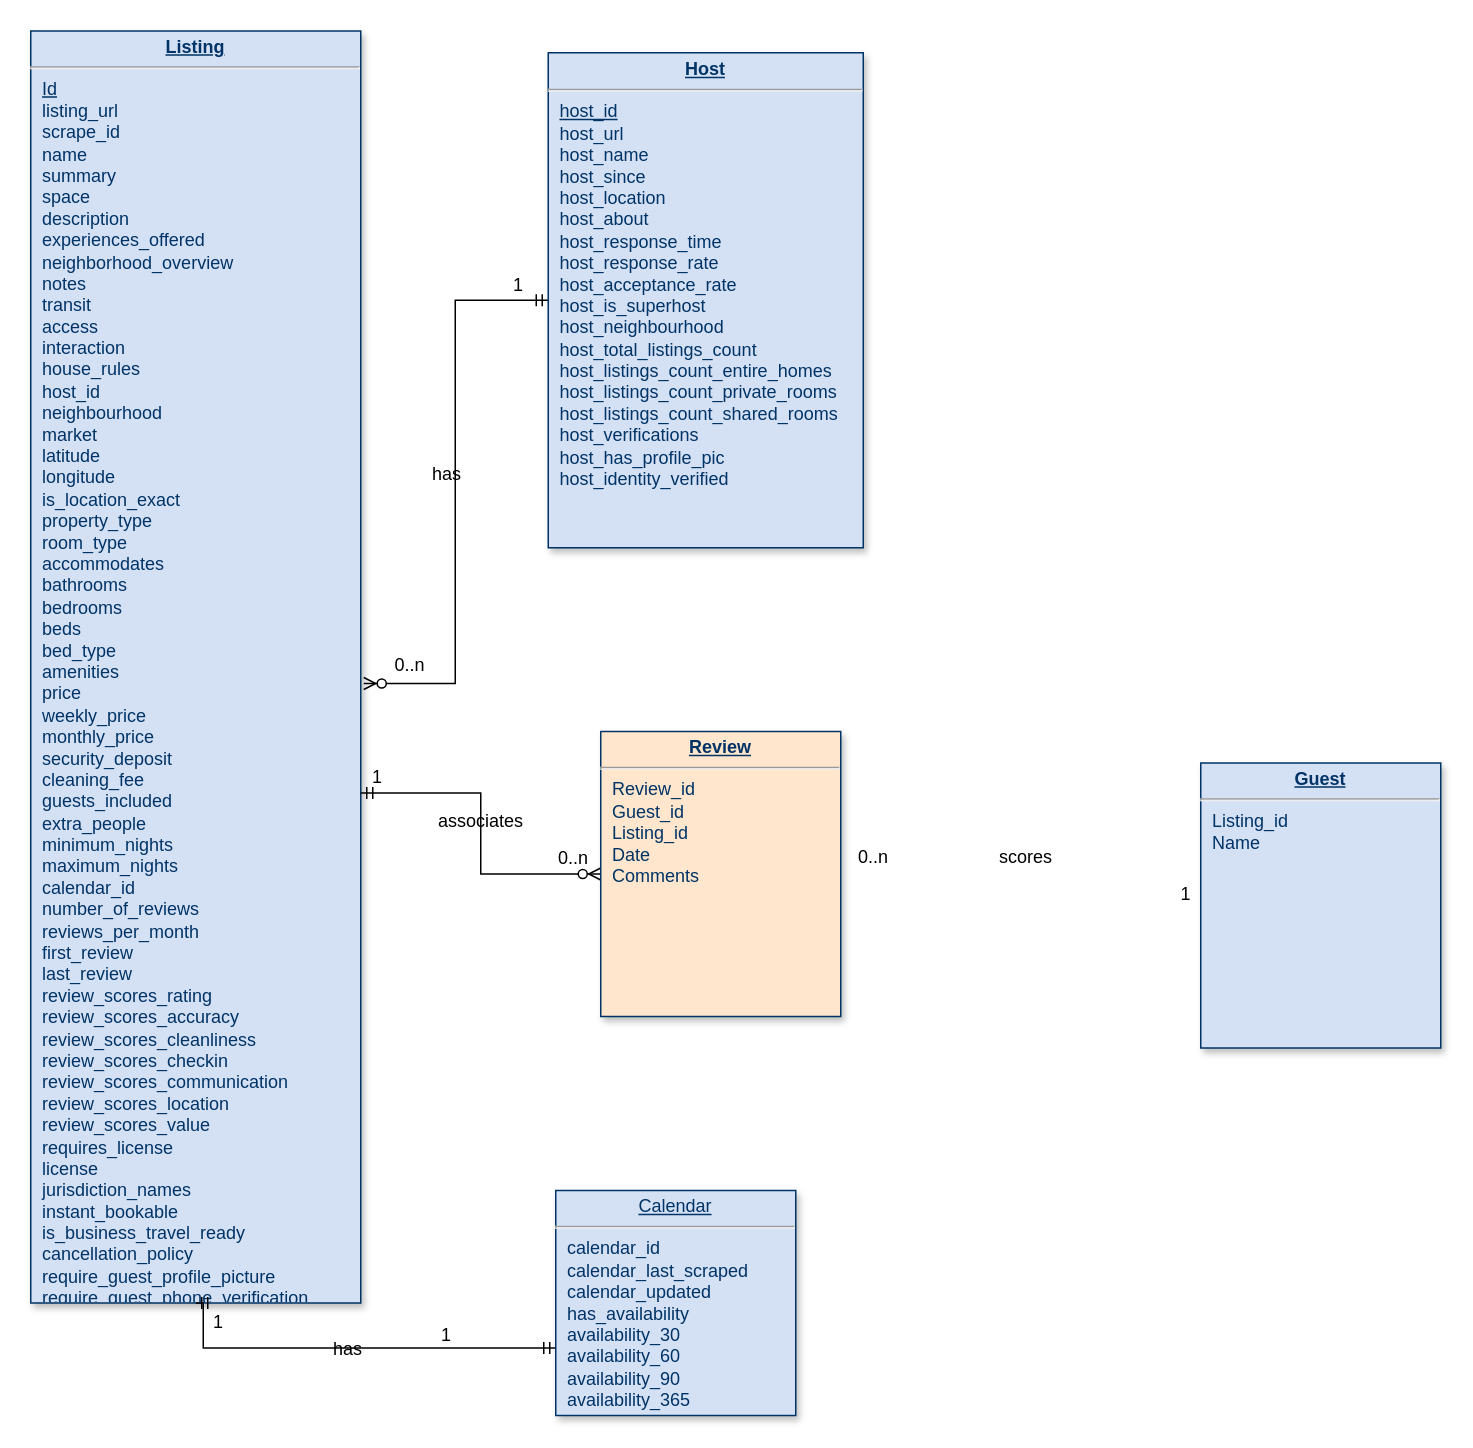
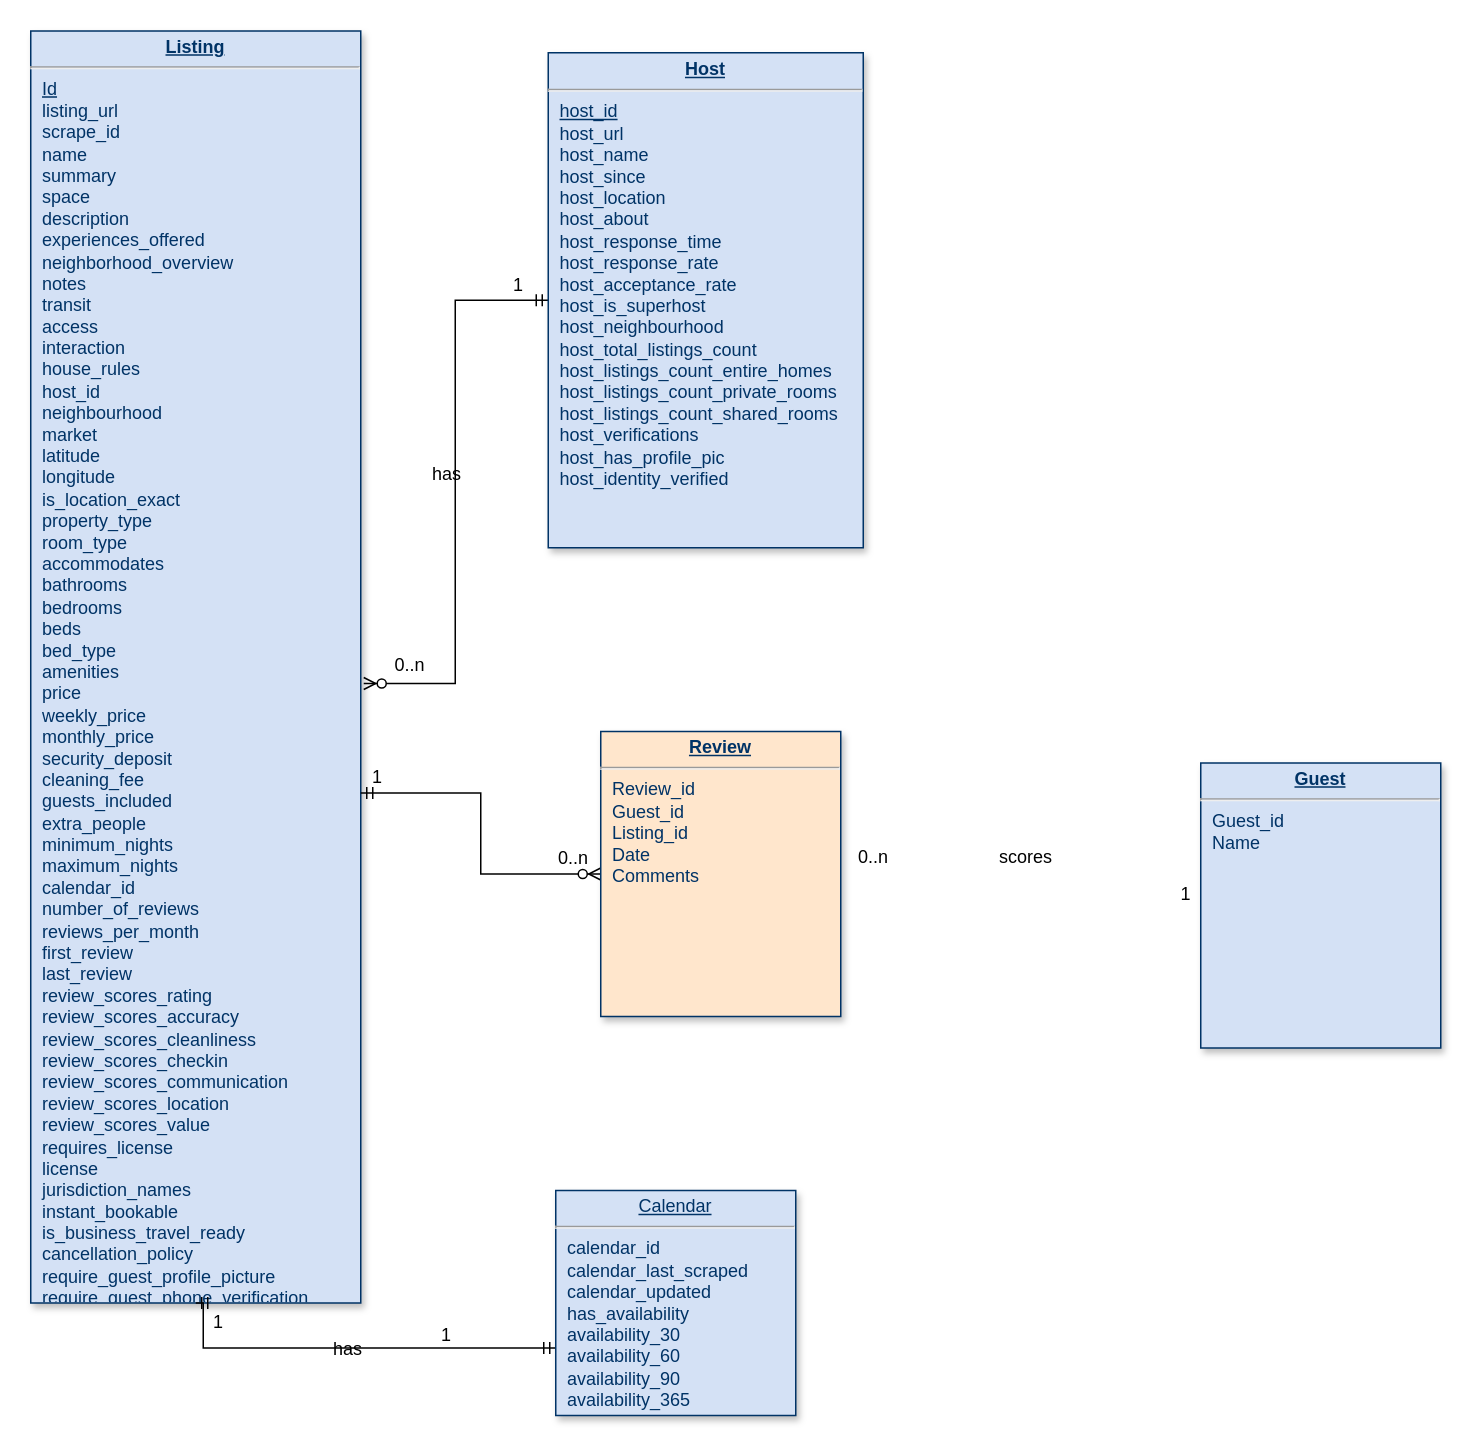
node "Guest Listing_id Name": label "Guest Listing_id Name" -> "Guest Guest_id Name"
node "associates": removed
